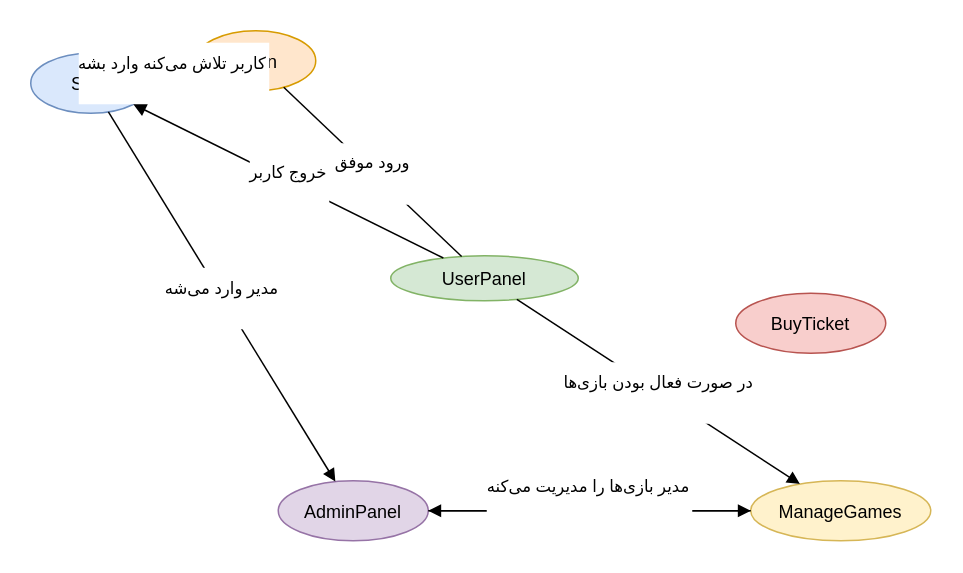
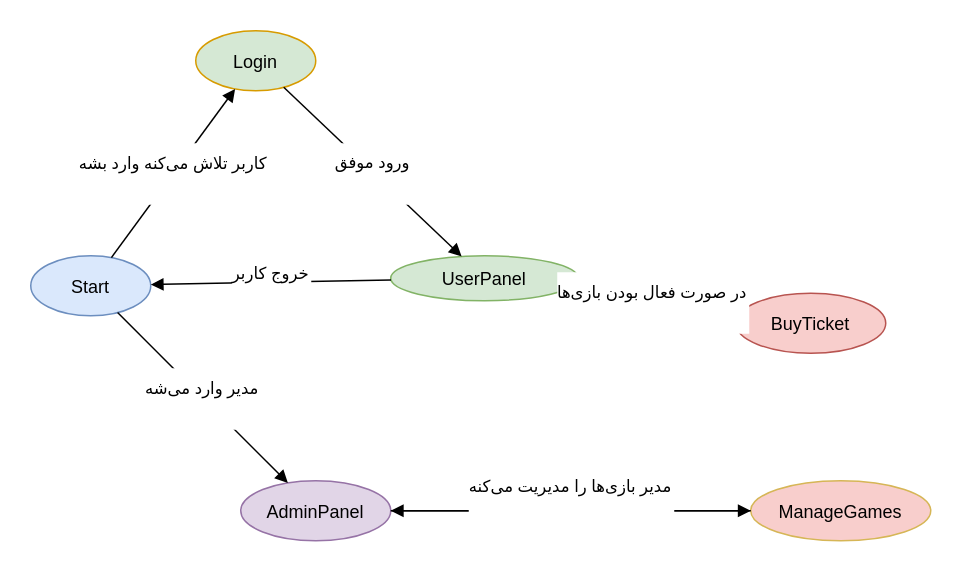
node "Login": fillcolor #ffe6cc -> #d5e8d4
node "Start": moved (91, 83) -> (91, 286)
edge "Login" -- "UserPanel": arrowhead none -> block
edge "UserPanel" -> "ManageGames": now "UserPanel" -> "BuyTicket"
node "AdminPanel": moved (353, 511) -> (316, 511)
node "ManageGames": fillcolor #fff2cc -> #f8cecc
